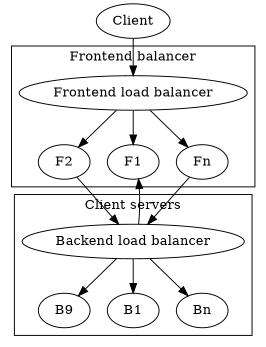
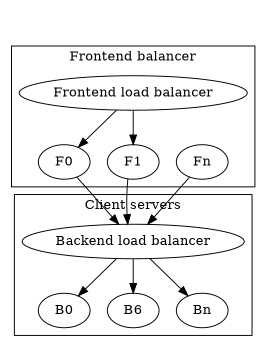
node "Client": removed
edge "Frontend load balancer" -> "Fn": removed
node "F2": label "F2" -> "F0"
edge "Backend load balancer" -> "F1": reversed
node "B9": label "B9" -> "B0"
node "B1": label "B1" -> "B6"
